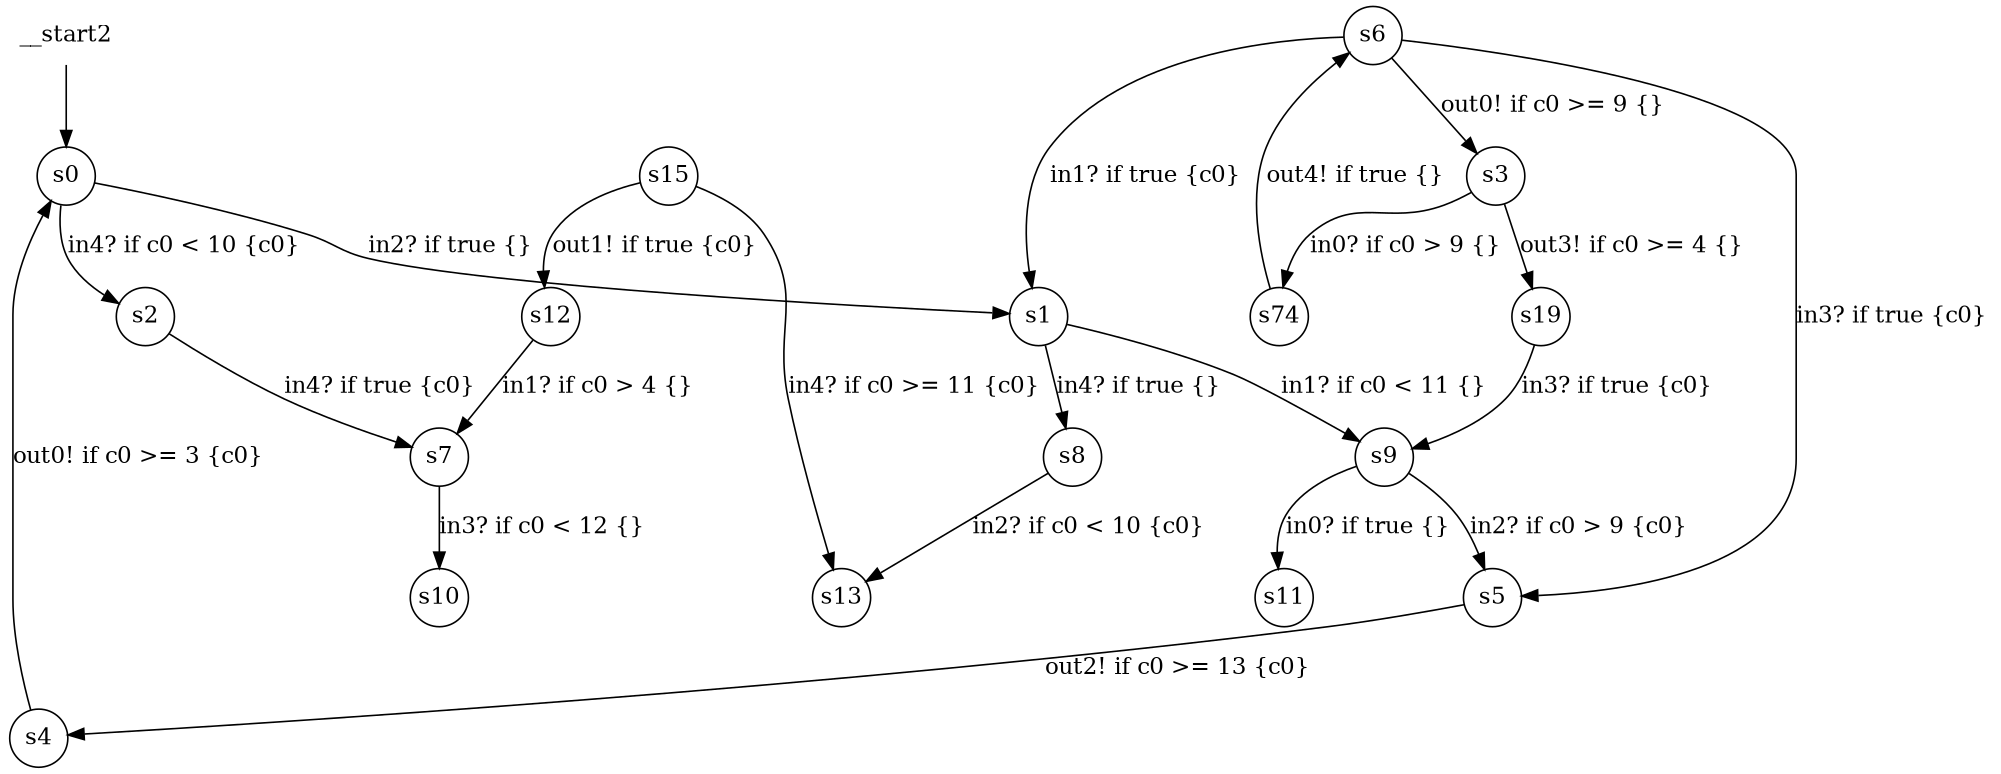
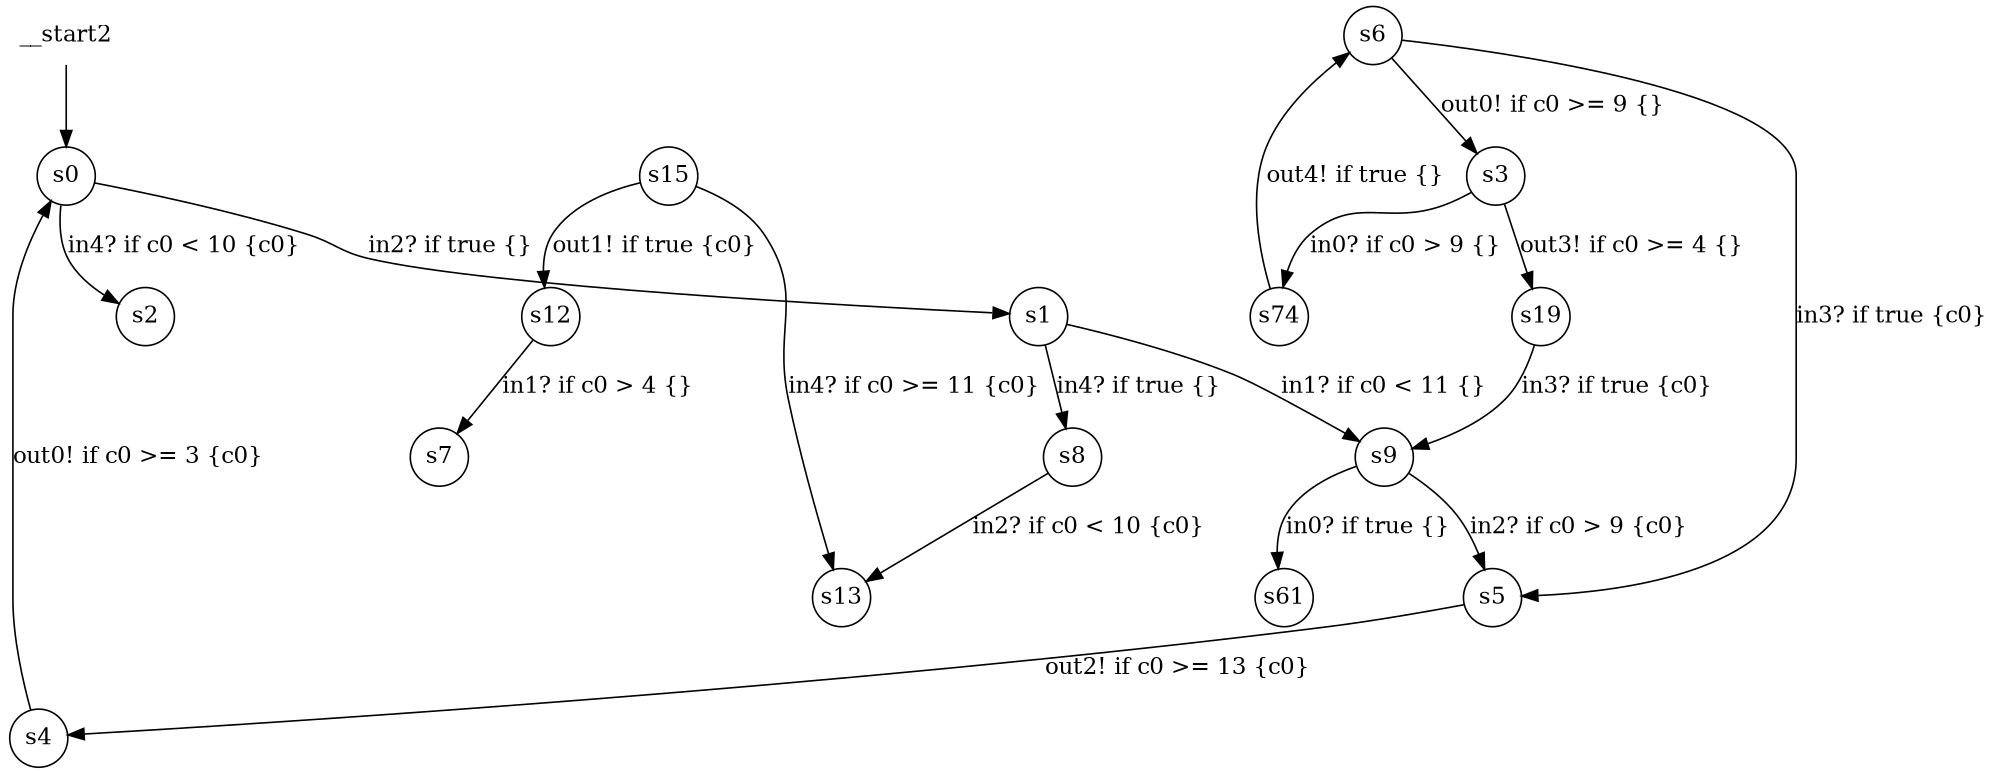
edge "s6" -> "s1": removed, label "in1? if true {c0}"
edge "s2" -> "s7": removed, label "in4? if true {c0}"
node "s10": removed
node "s11": label "s11" -> "s61"
